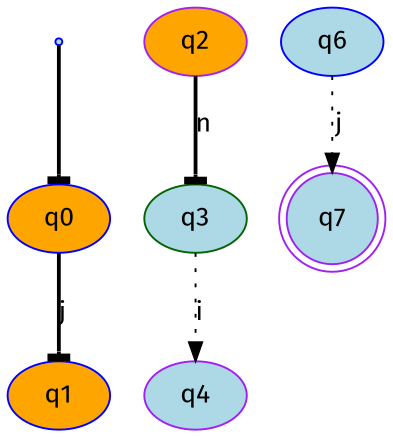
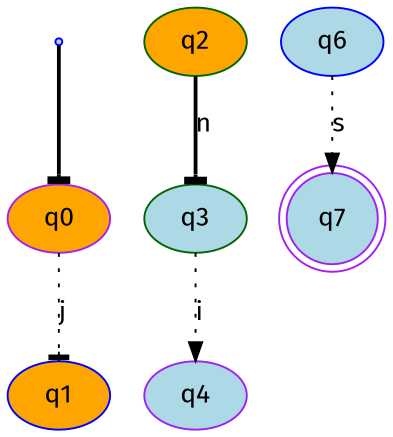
node "q2": color purple -> darkgreen
edge "q6" -> "q7": label "j" -> "s"
node "q0": color blue -> purple
edge "q0" -> "q1": style bold -> dotted
